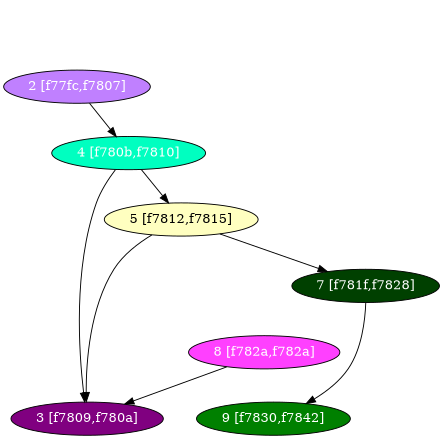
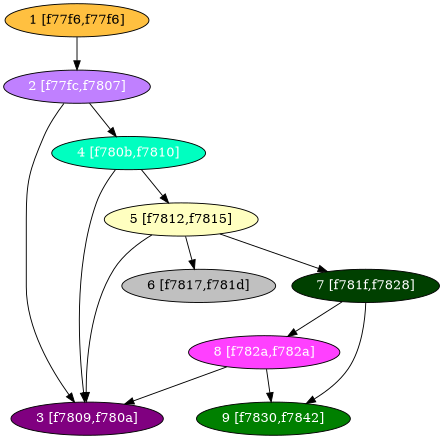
node "1 [f77f6,f77f6]": added
edge "2 [f77fc,f7807]" -> "3 [f7809,f780a]": added
node "6 [f7817,f781d]": added
edge "7 [f781f,f7828]" -> "8 [f782a,f782a]": added
edge "8 [f782a,f782a]" -> "9 [f7830,f7842]": added
